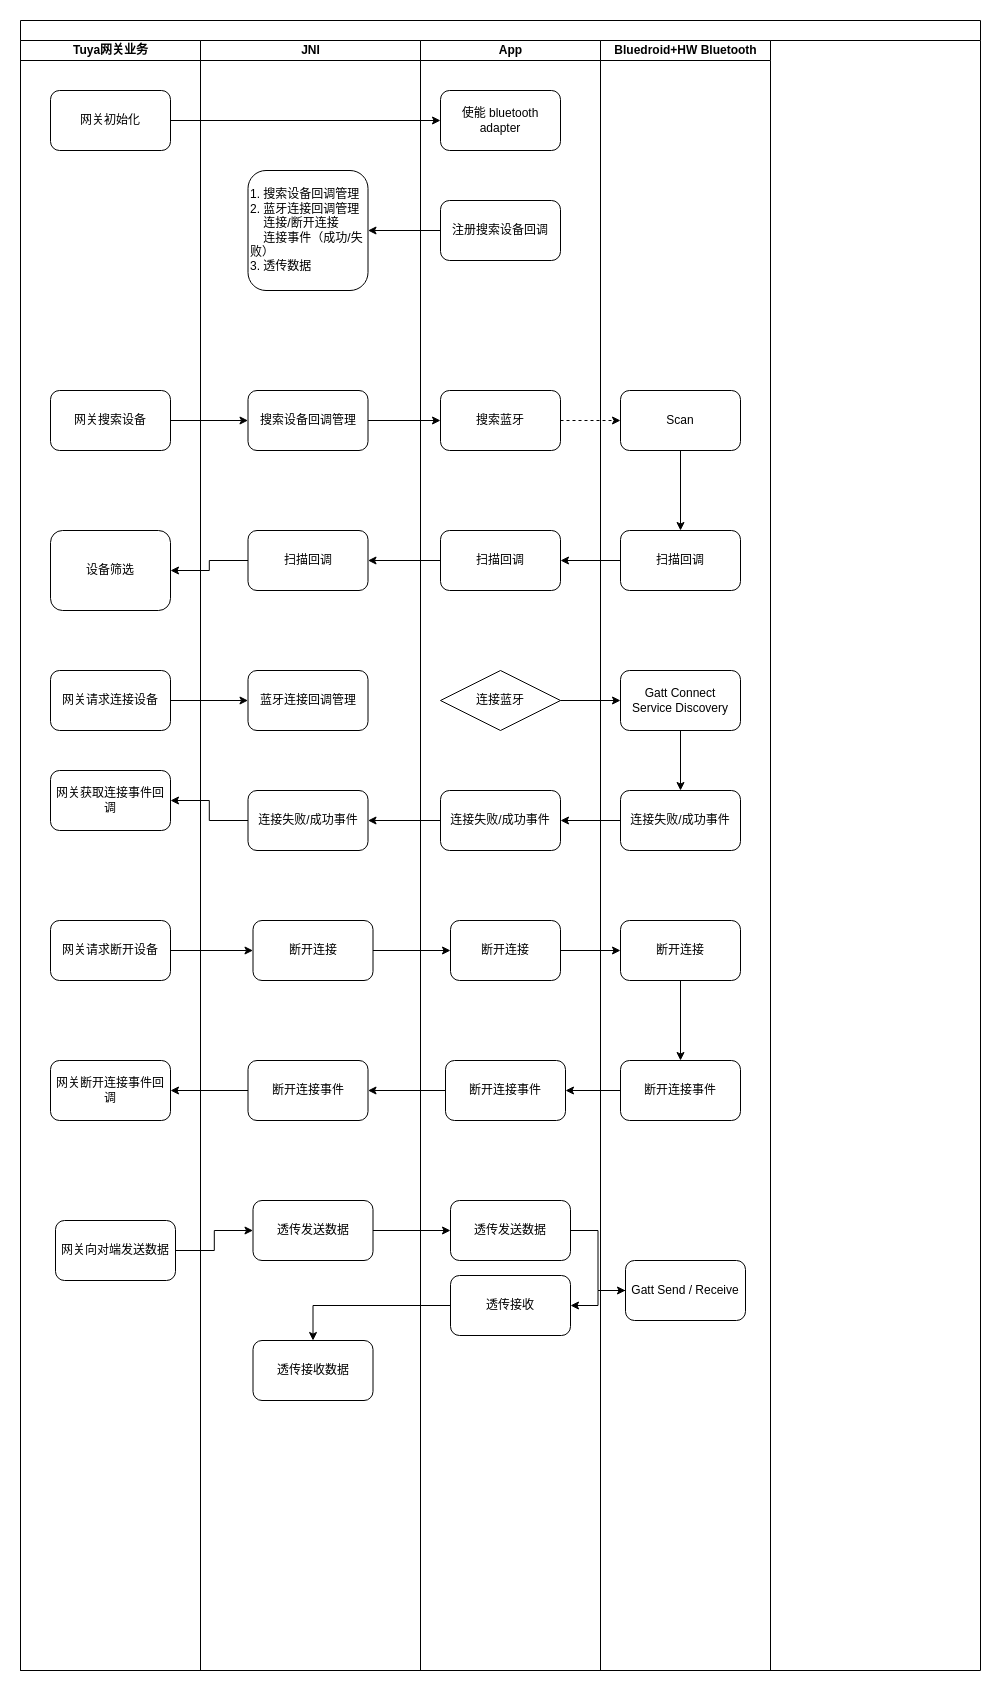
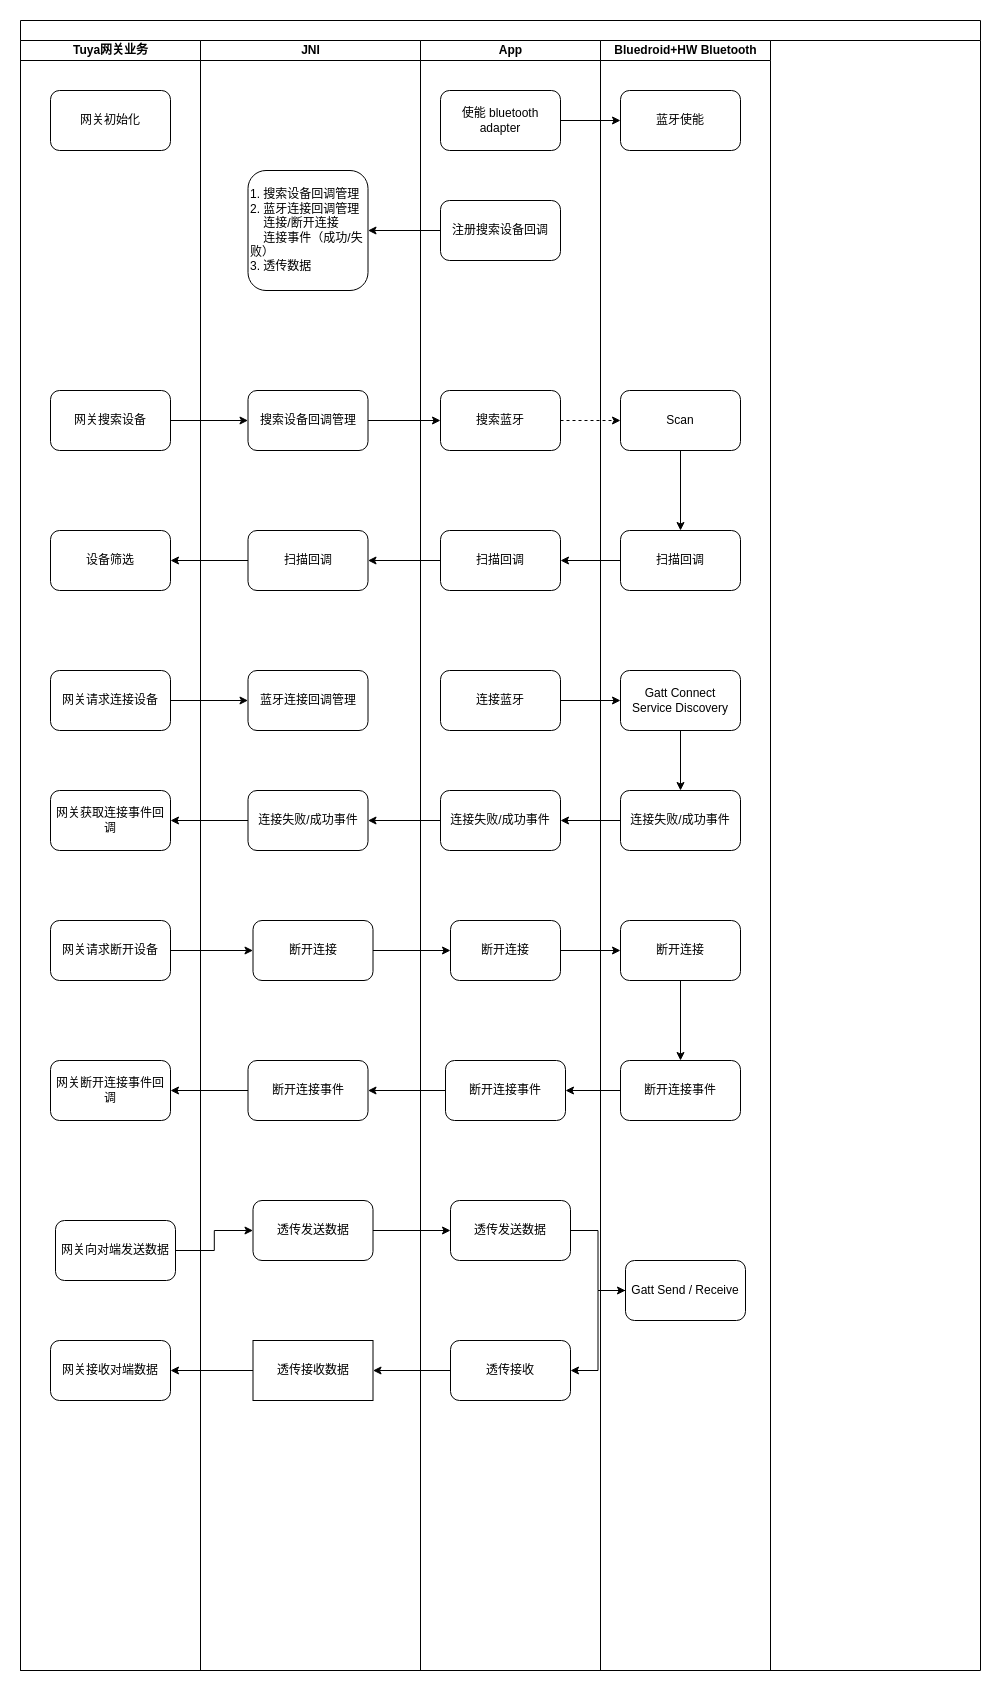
edge "网关初始化" -> "使能 bluetooth adapter": removed
edge "使能 bluetooth adapter" -> "蓝牙使能": added
node "蓝牙使能": added
node "设备筛选": size 120x80 -> 120x60
node "连接蓝牙": shape diamond -> rounded rectangle
node "网关获取连接事件回调": moved (111, 801) -> (111, 821)
node "透传接收": moved (511, 1306) -> (511, 1371)
node "网关接收对端数据": added
edge "透传接收数据" -> "网关接收对端数据": added
node "透传接收数据": shape rounded rectangle -> rectangle
